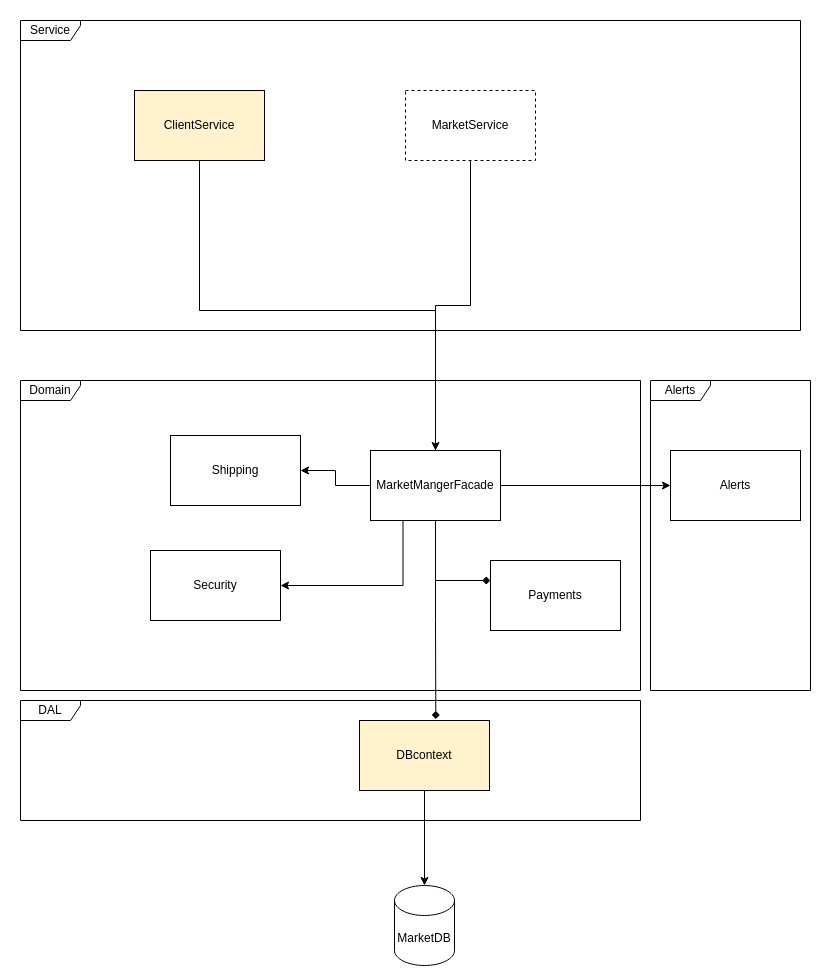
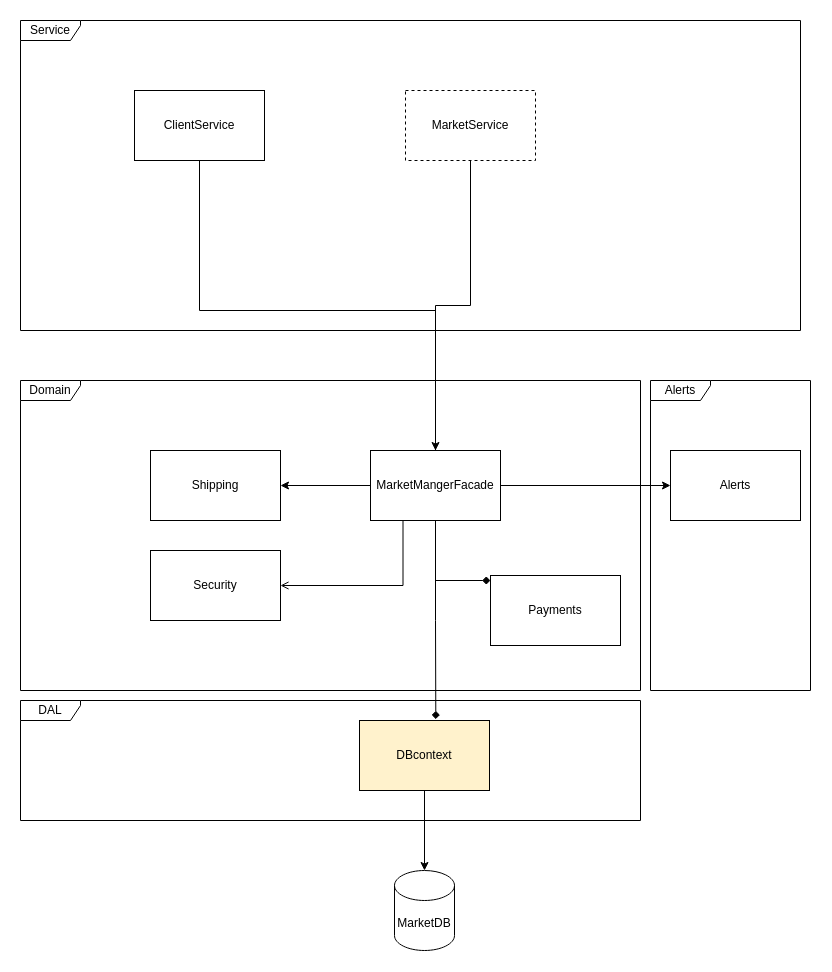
node "ClientService": fillcolor #fff2cc -> #ffffff
node "Shipping": moved (236, 471) -> (216, 486)
edge "MarketMangerFacade" -> "Security": arrowhead classic -> open
node "Payments": moved (556, 596) -> (556, 611)
node "MarketDB": moved (425, 926) -> (425, 911)
